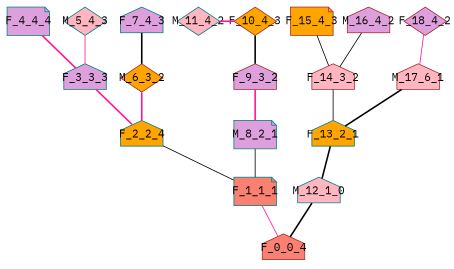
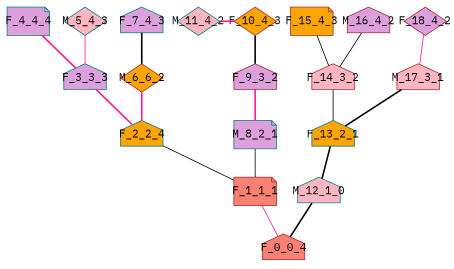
node "M_6_3_2": label "M_6_3_2" -> "M_6_6_2"
node "M_17_6_1": label "M_17_6_1" -> "M_17_3_1"
node "F_1_1_1": color teal -> brown
